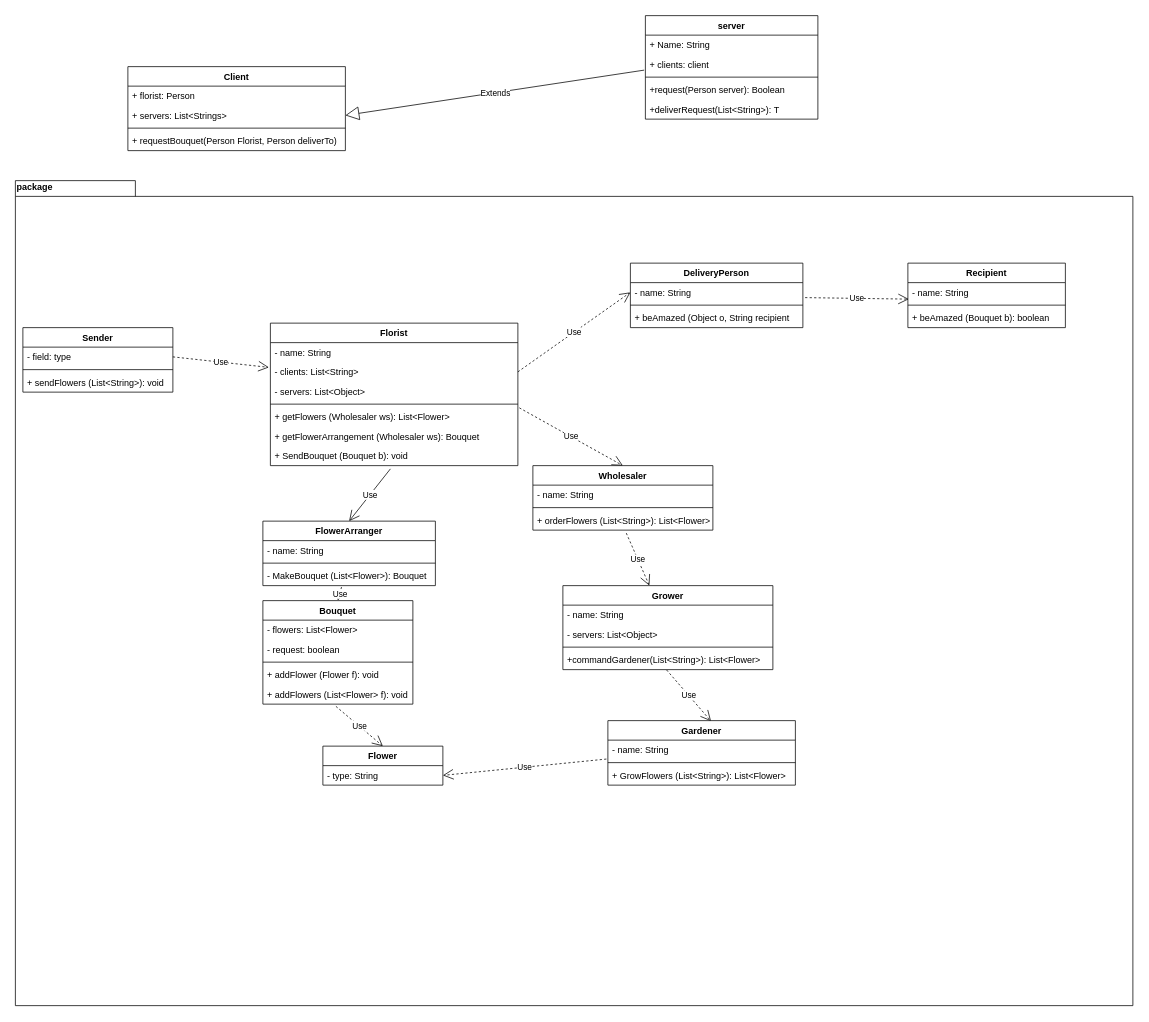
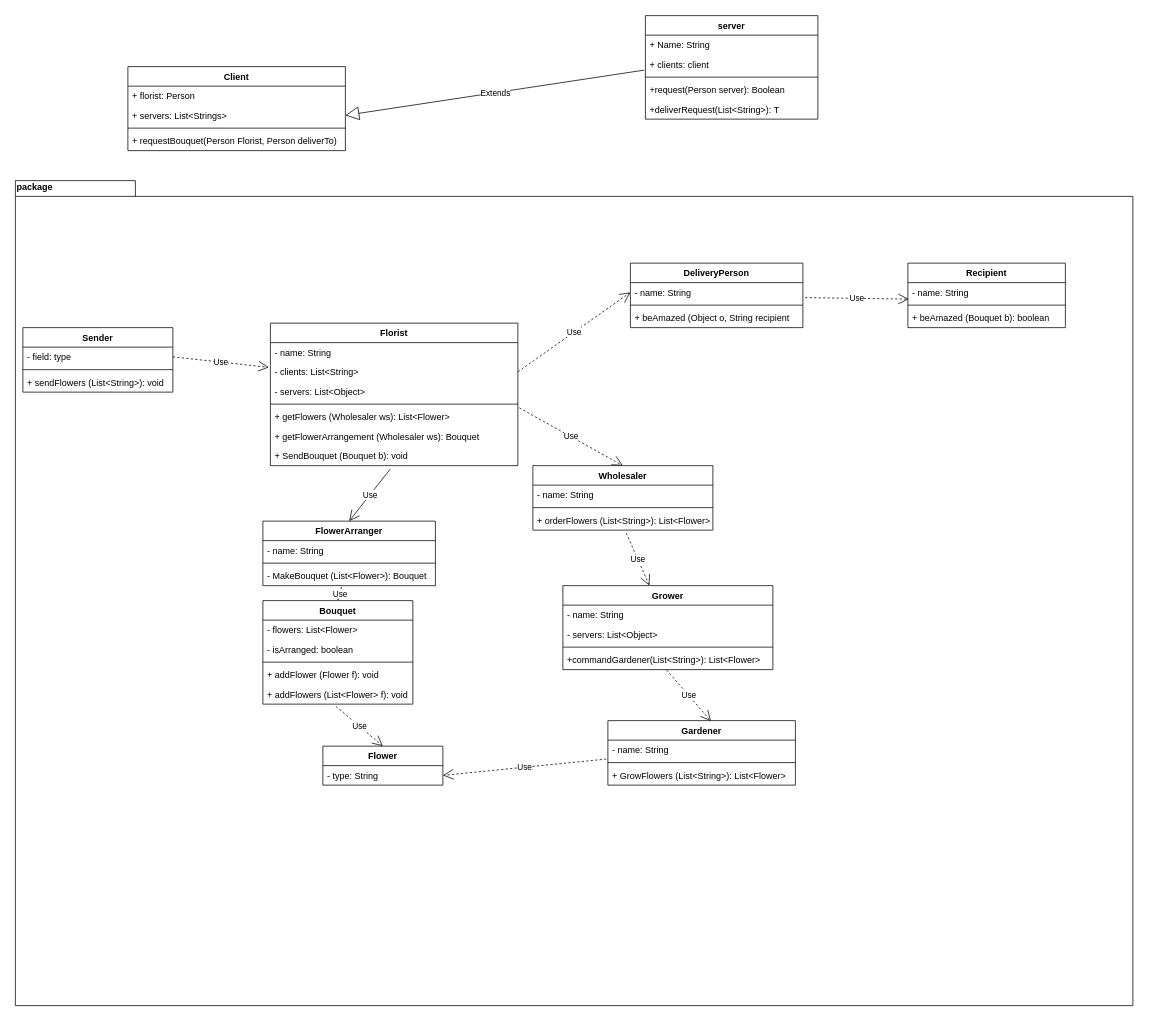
node "- request: boolean": label "- request: boolean" -> "- isArranged: boolean"
